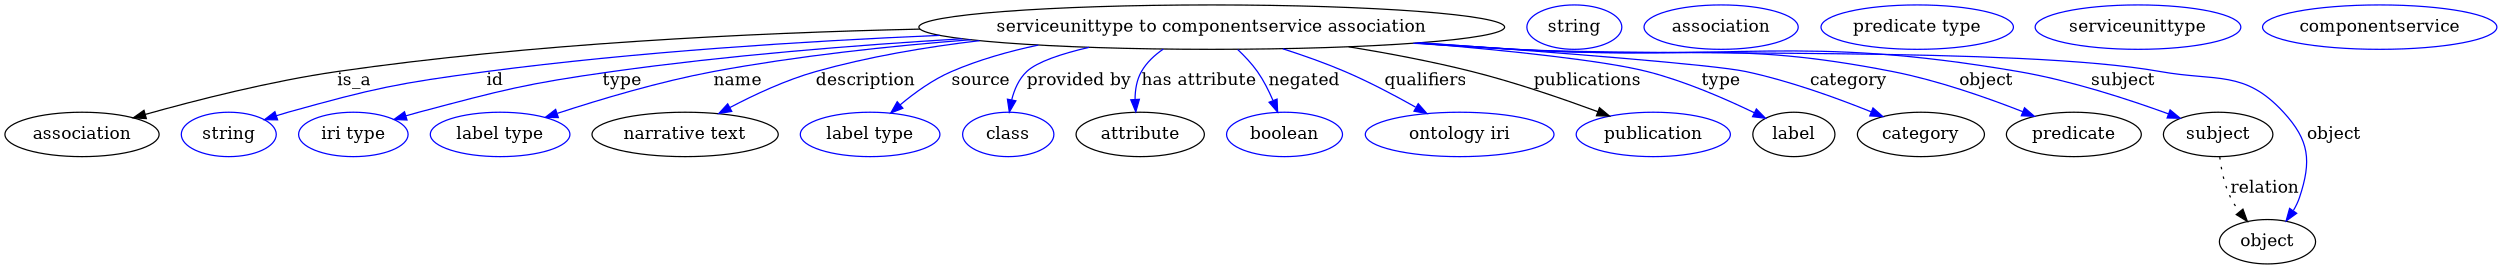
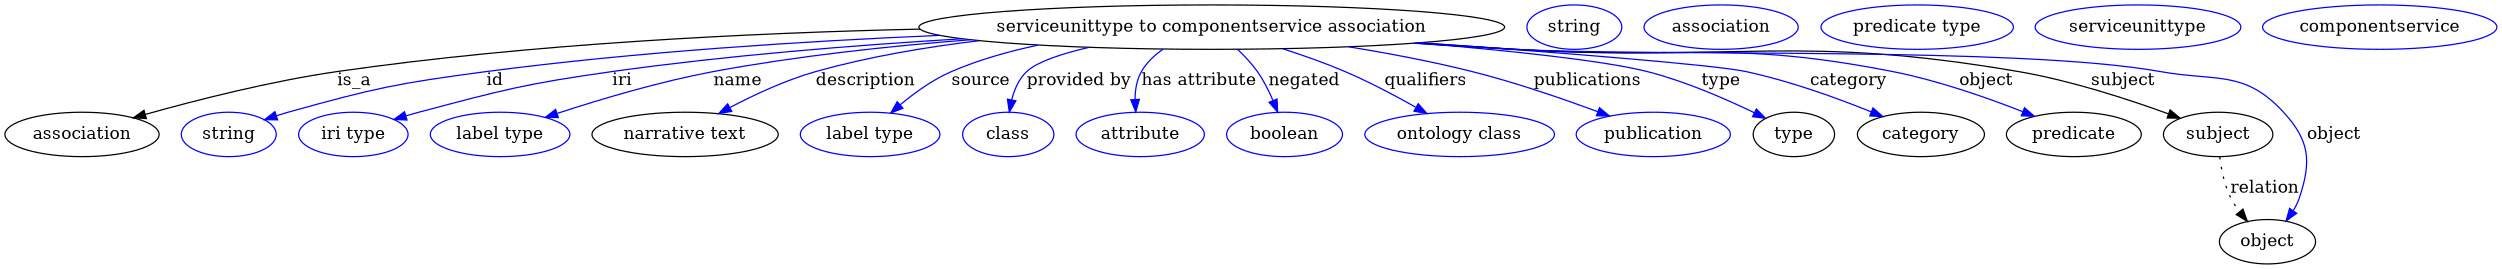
edge "serviceunittype to componentservice association" -> "subject": color blue -> black
edge "serviceunittype to componentservice association" -> "publication": color black -> blue
edge "serviceunittype to componentservice association" -> "iri type": label "type" -> "iri"
node "attribute": color black -> blue
node "ontology iri": label "ontology iri" -> "ontology class"
node "label": label "label" -> "type"
